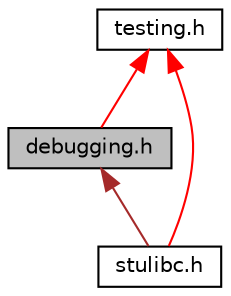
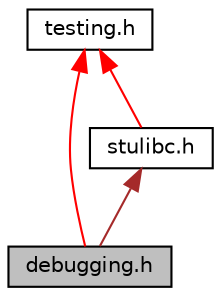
edge "stulibc.h" -> "debugging.h": reversed
